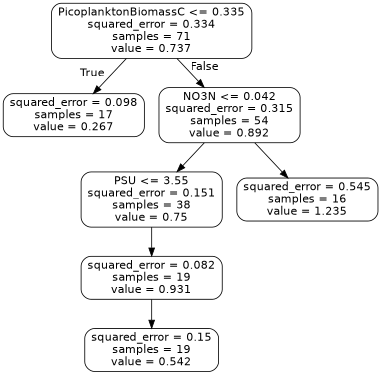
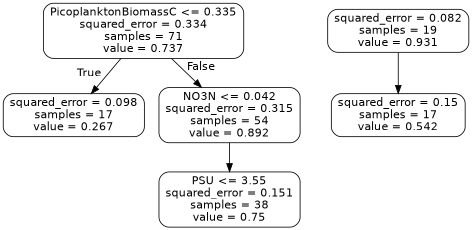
node "squared_error = 0.545 samples = 16 value = 1.235": removed
edge "PSU <= 3.55 squared_error = 0.151 samples = 38 value = 0.75" -> "squared_error = 0.082 samples = 19 value = 0.931": removed
node "squared_error = 0.15 samples = 19 value = 0.542": label "squared_error = 0.15 samples = 19 value = 0.542" -> "squared_error = 0.15 samples = 17 value = 0.542"
